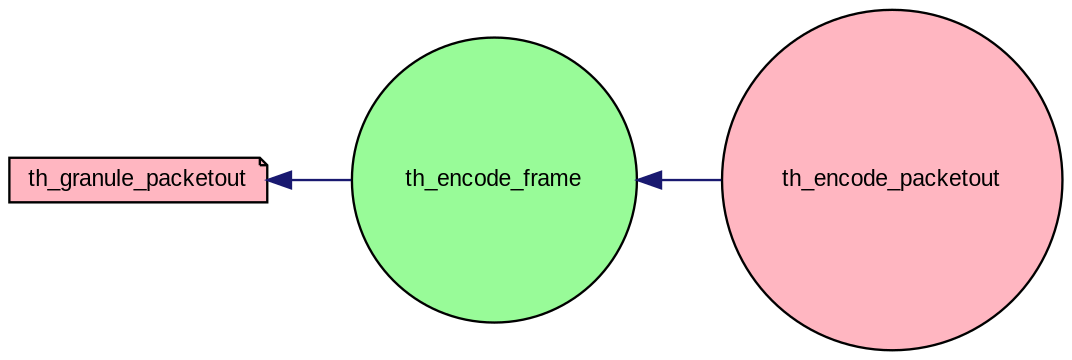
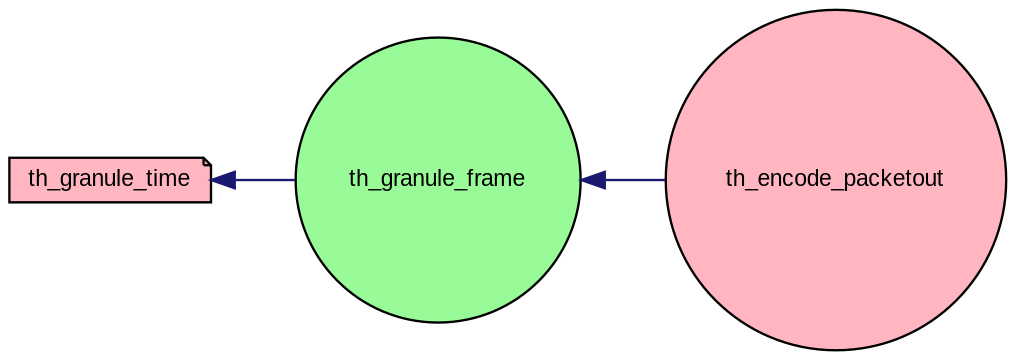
node "th_granule_packetout": label "th_granule_packetout" -> "th_granule_time"
node "th_encode_frame": label "th_encode_frame" -> "th_granule_frame"
